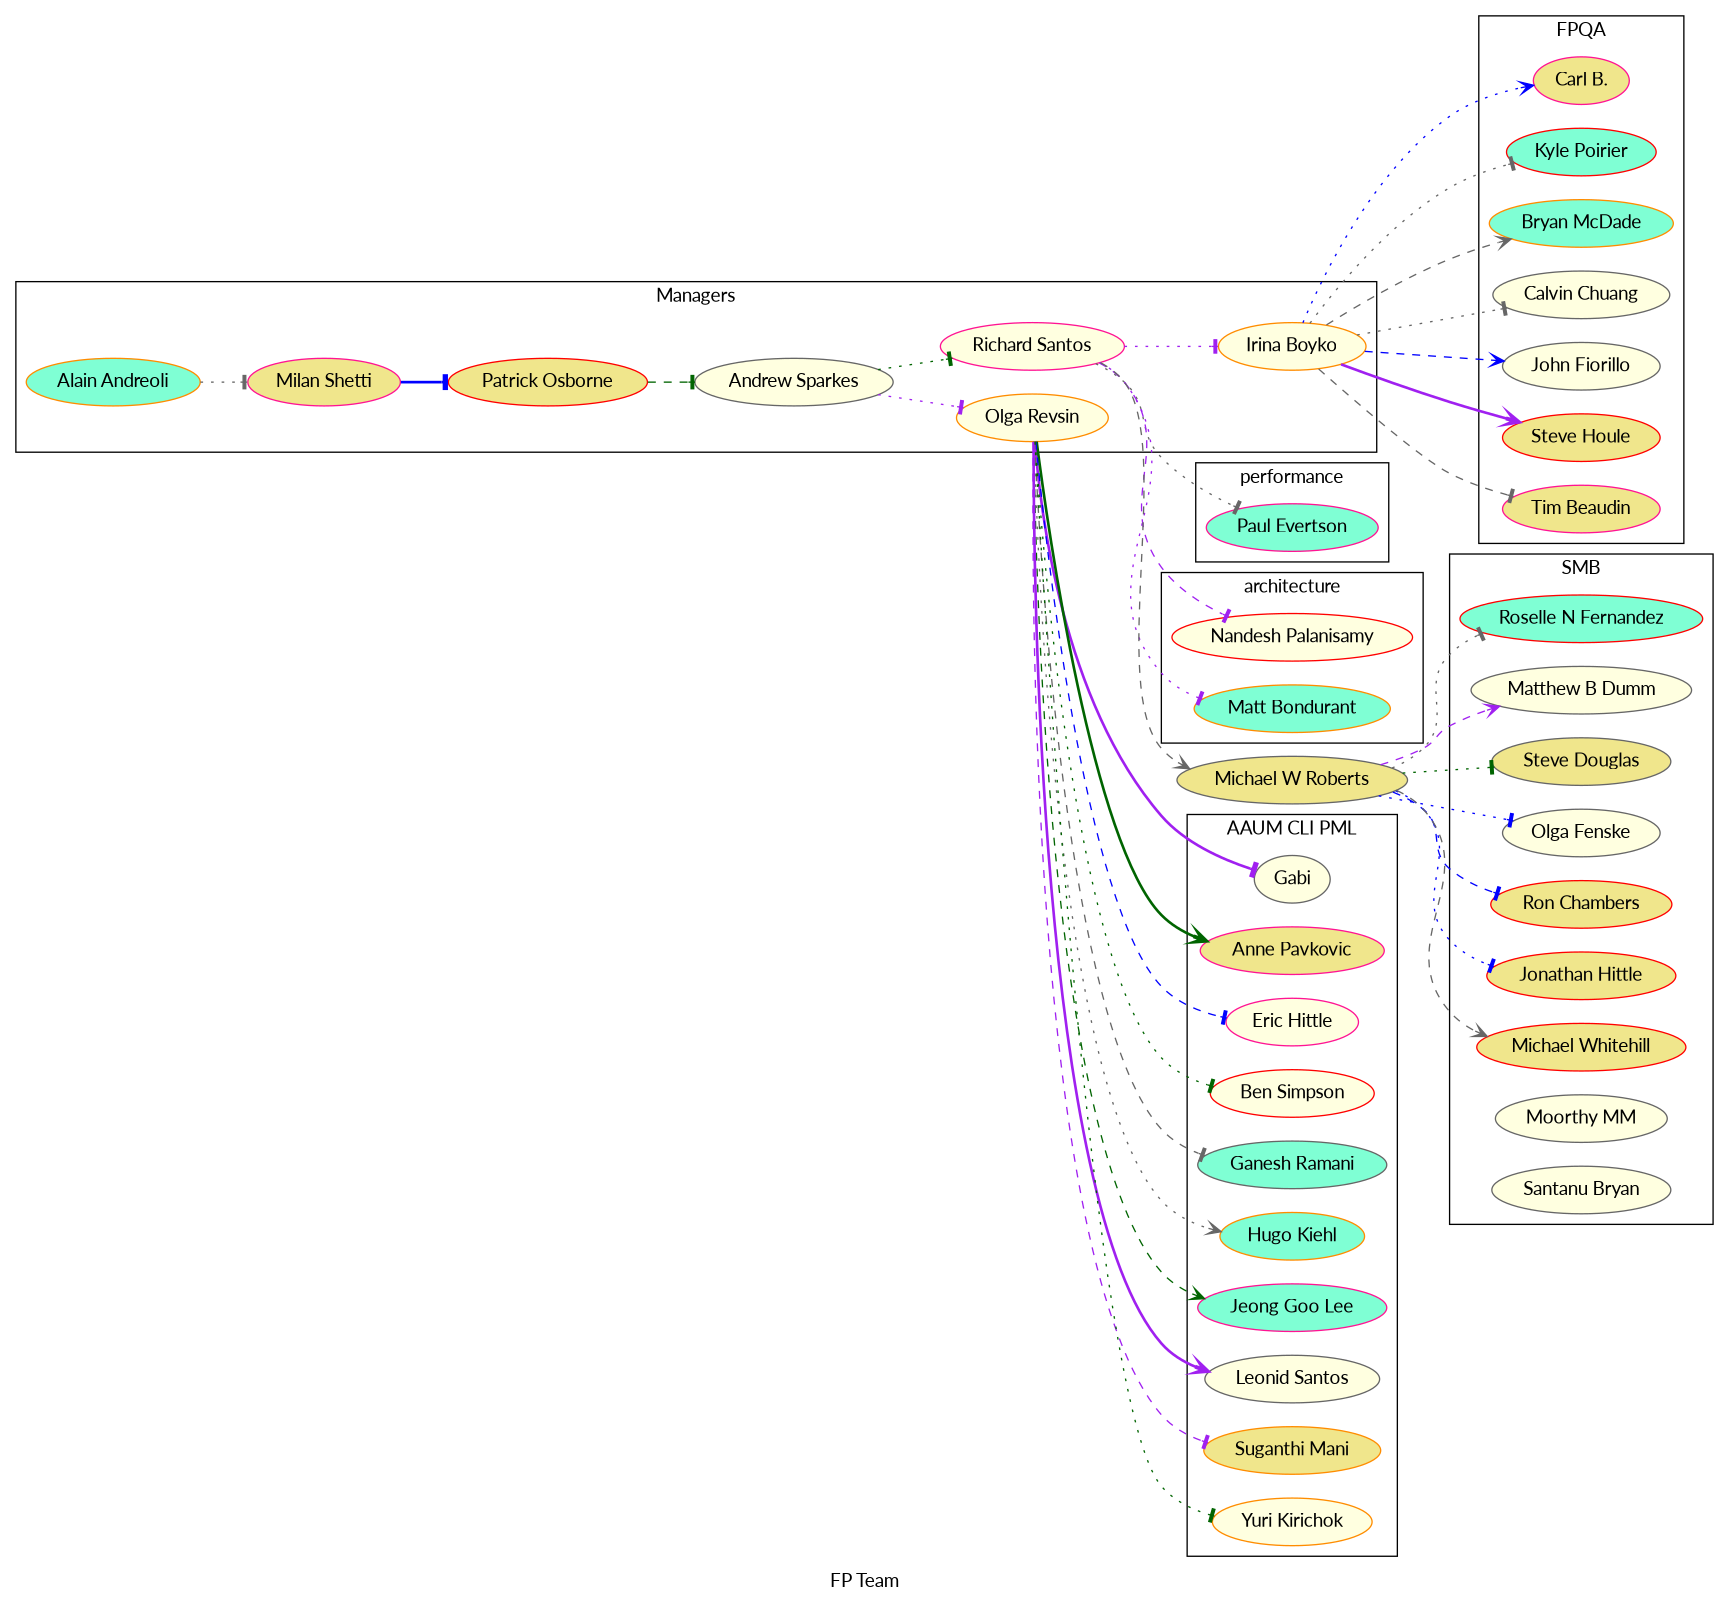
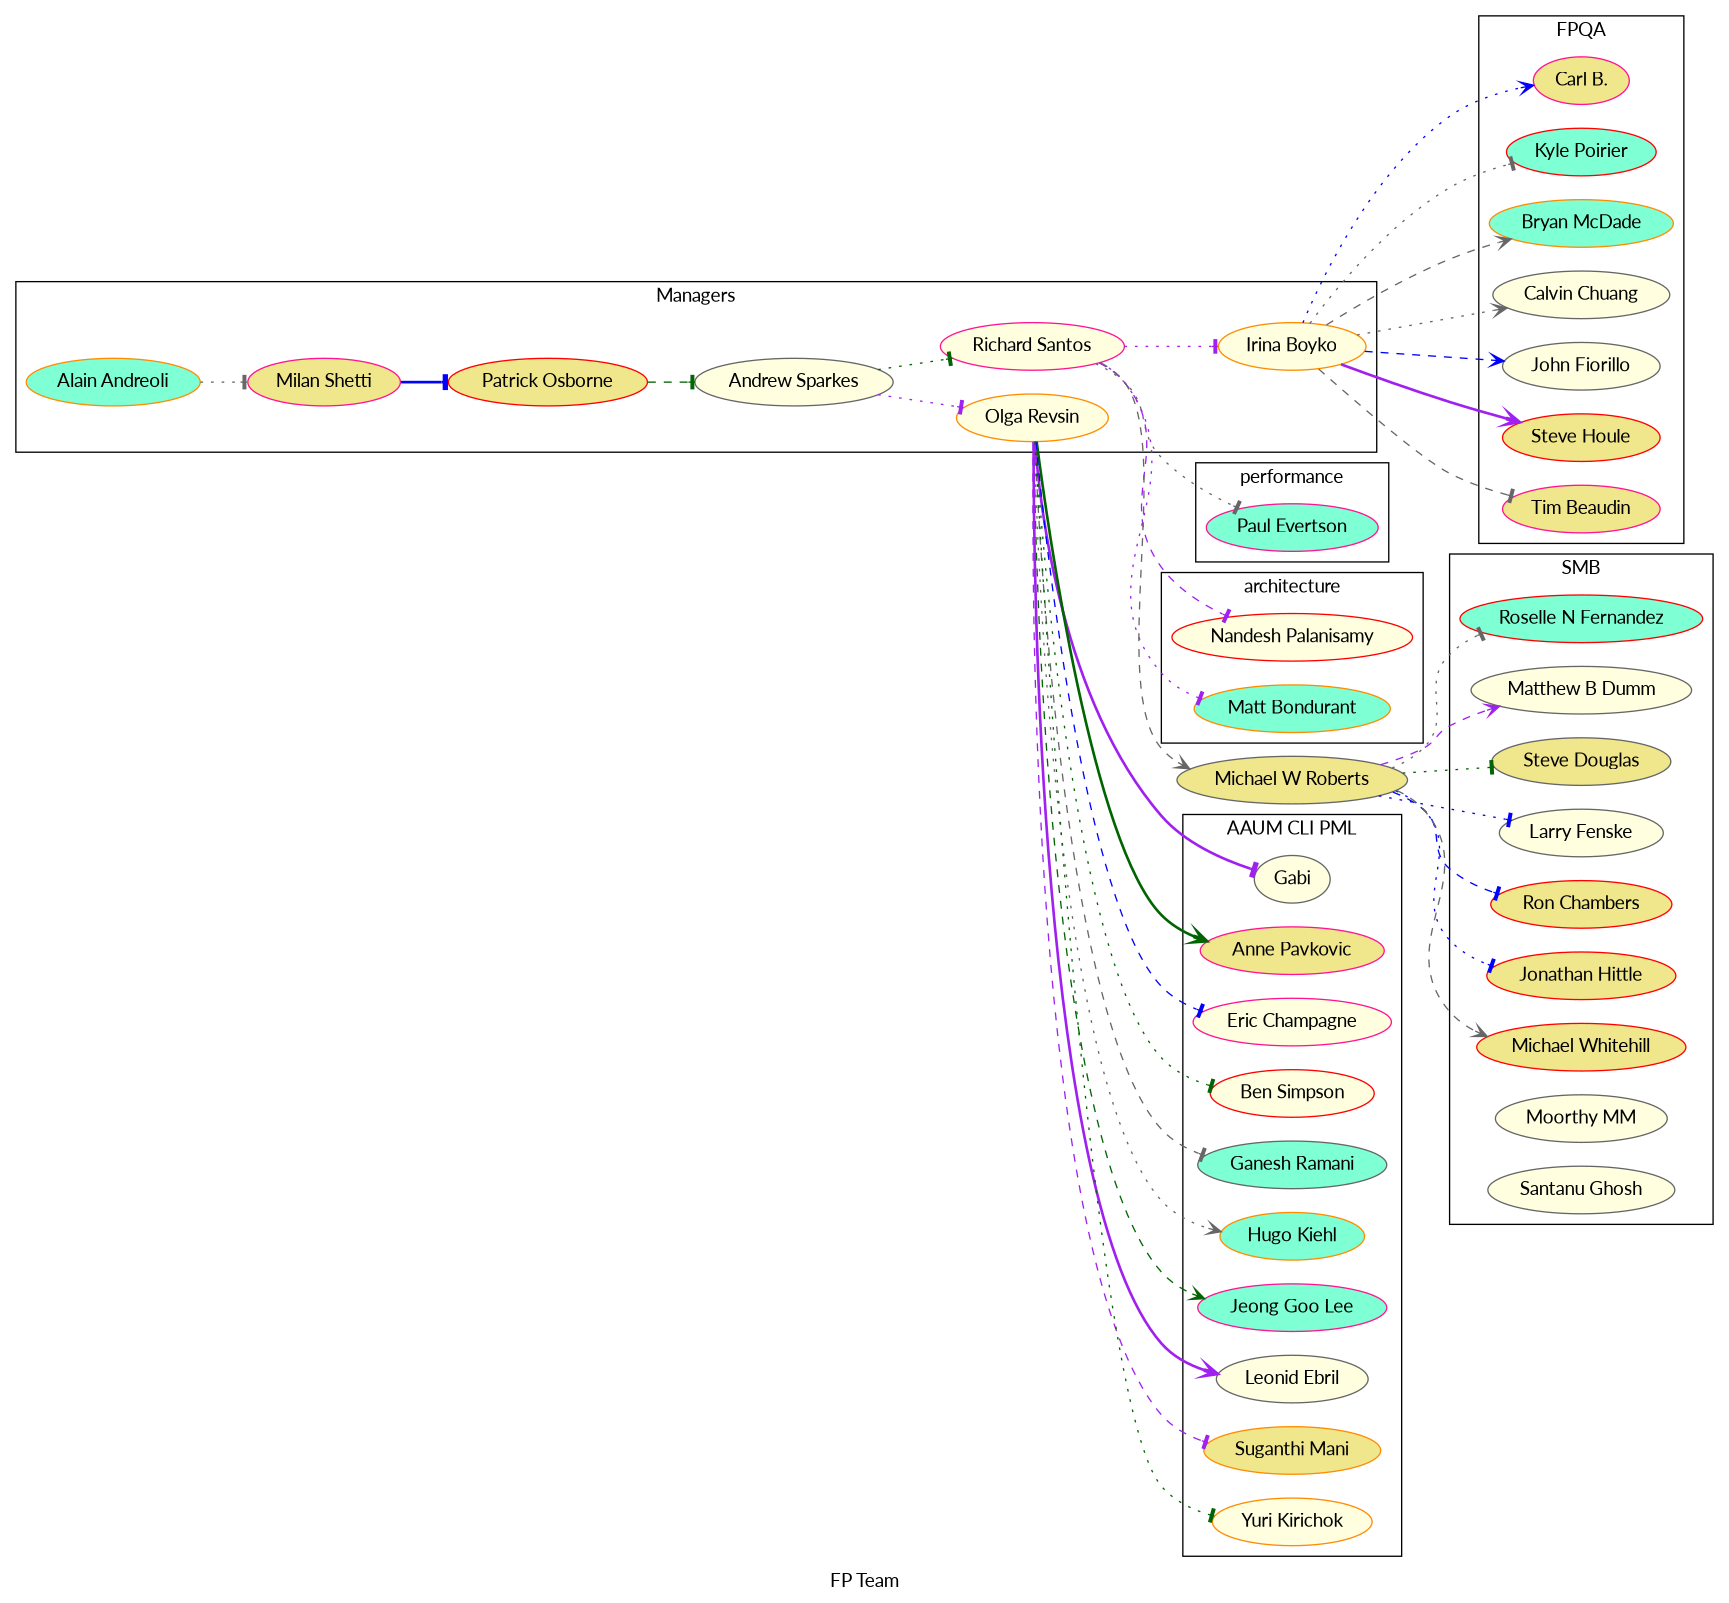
edge "Irina Boyko" -> "Calvin Chuang": arrowhead tee -> vee
node "Olga Fenske": label "Olga Fenske" -> "Larry Fenske"
node "Eric Hittle": label "Eric Hittle" -> "Eric Champagne"
node "Santanu Bryan": label "Santanu Bryan" -> "Santanu Ghosh"
node "Leonid Santos": label "Leonid Santos" -> "Leonid Ebril"
